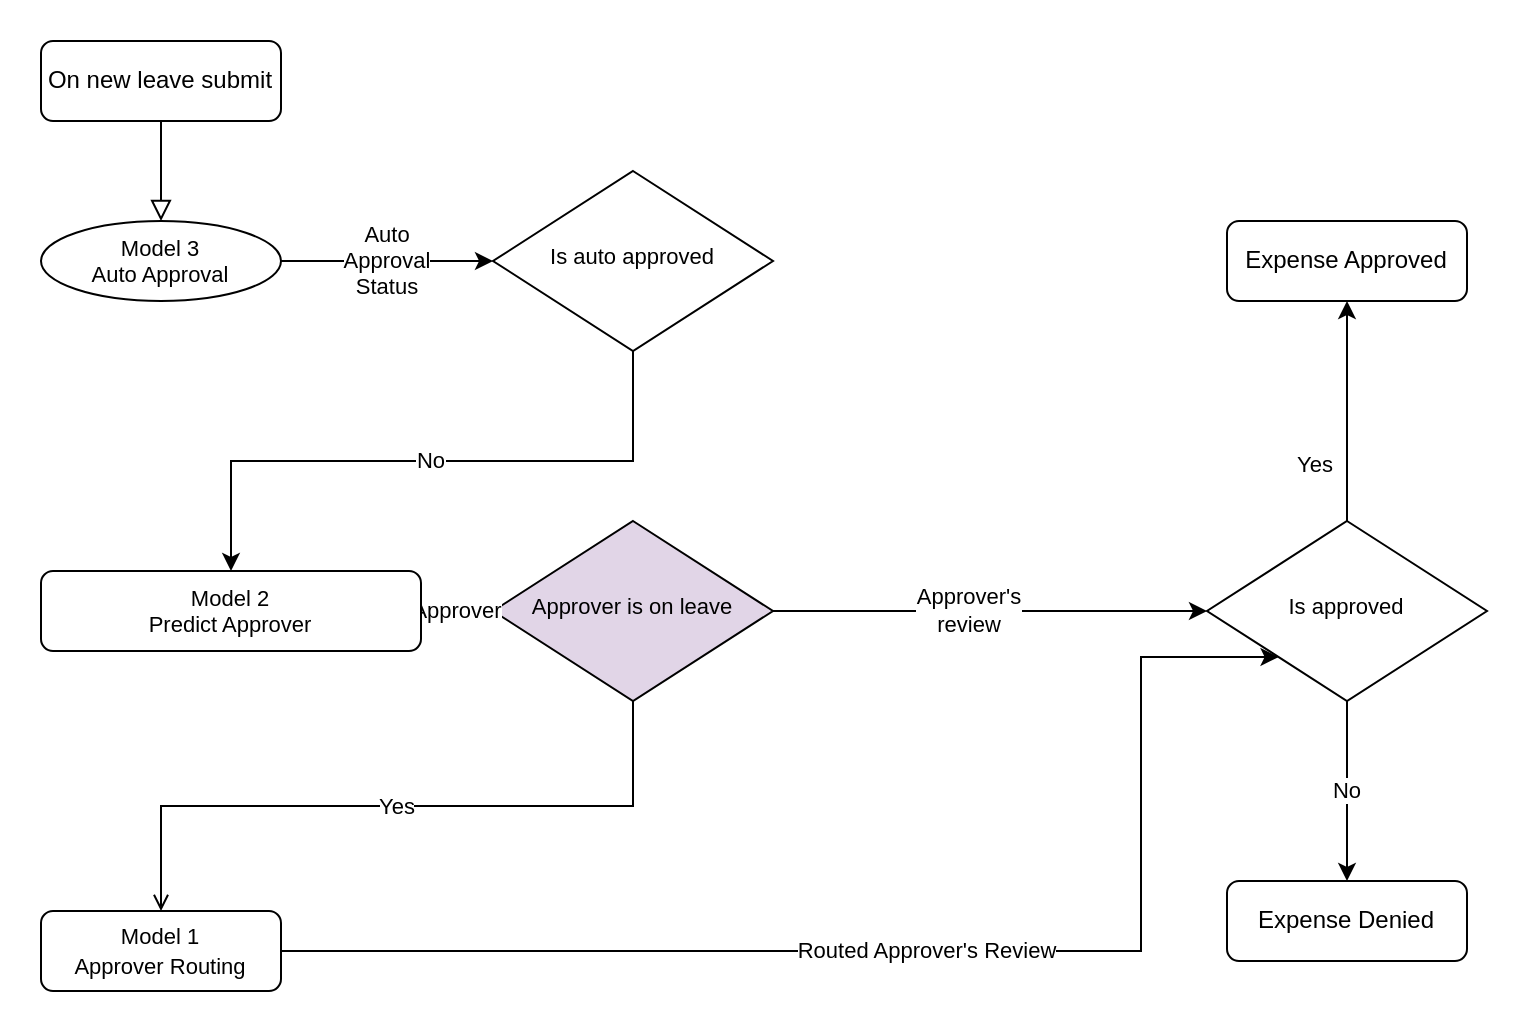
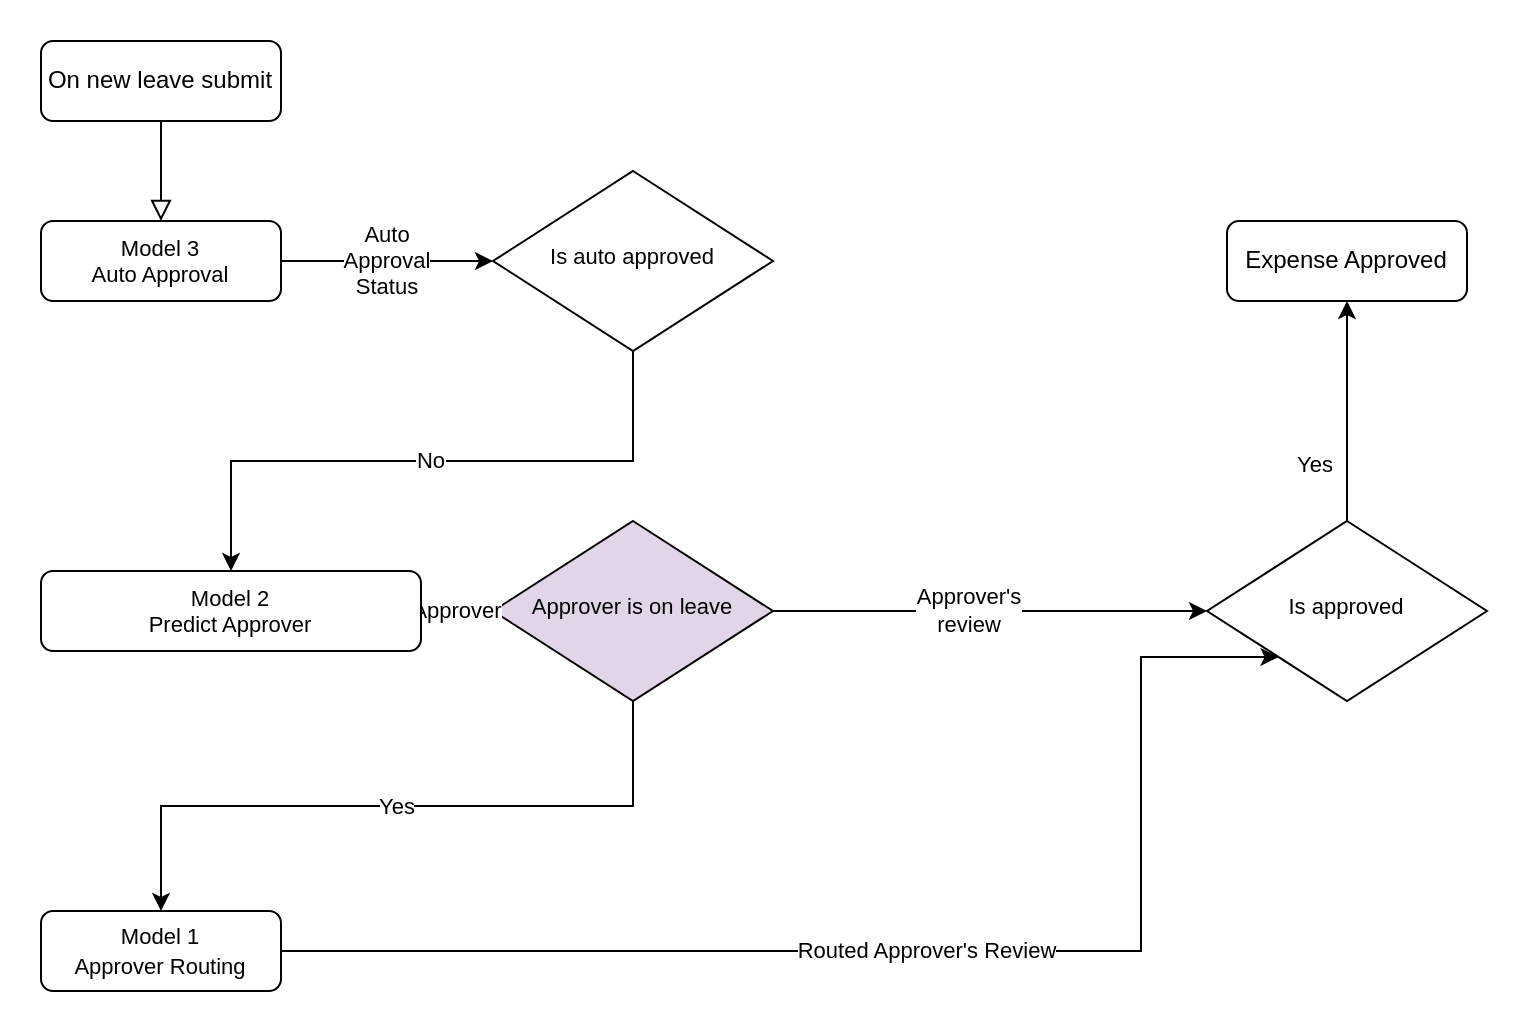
node "Model 3 Auto Approval": shape ellipse -> rounded rectangle
edge "Is approved" -> "Expense Denied": removed, label "No"
edge "Approver is on leave" -> "Model 1 Approver Routing": arrowhead open -> classic
node "Expense Denied": removed
